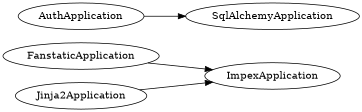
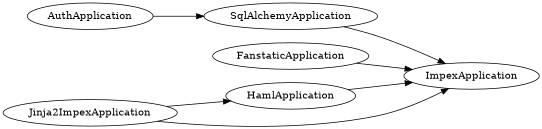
edge "SqlAlchemyApplication" -> "ImpexApplication": added
node "Jinja2Application": label "Jinja2Application" -> "Jinja2ImpexApplication"
node "HamlApplication": added
